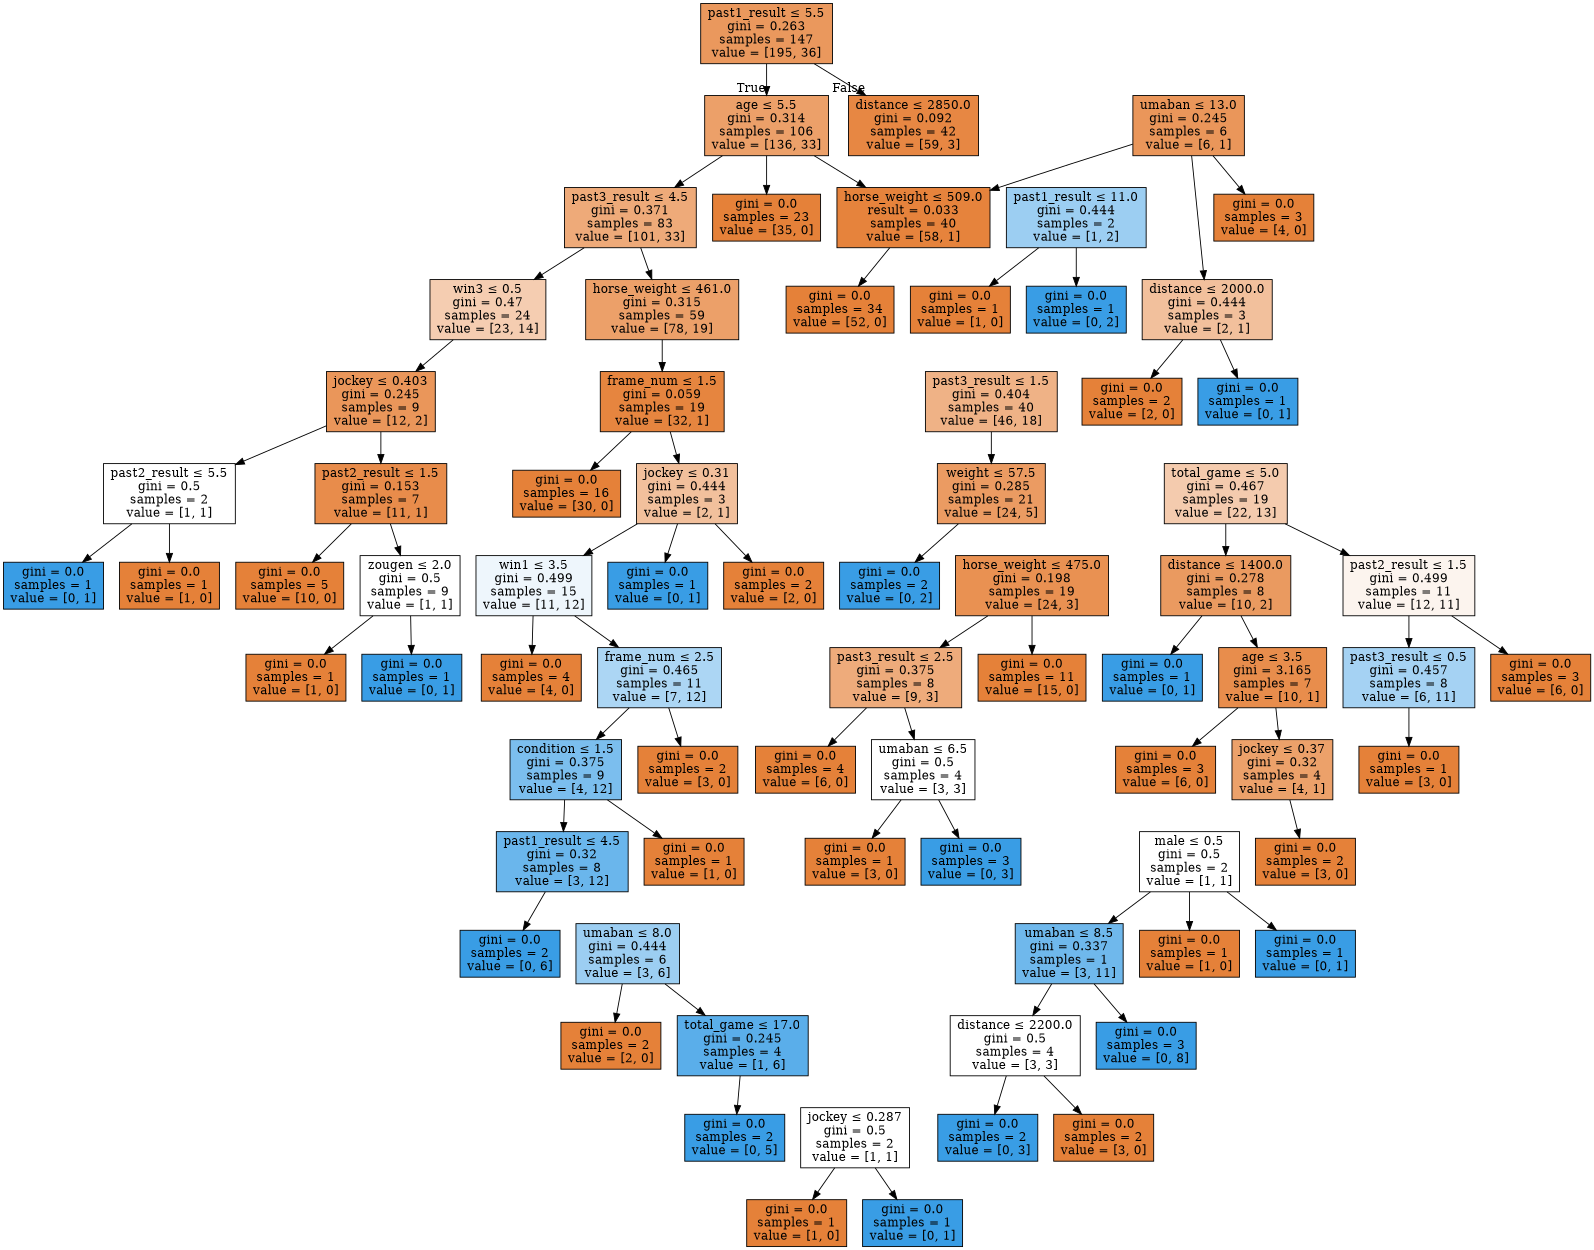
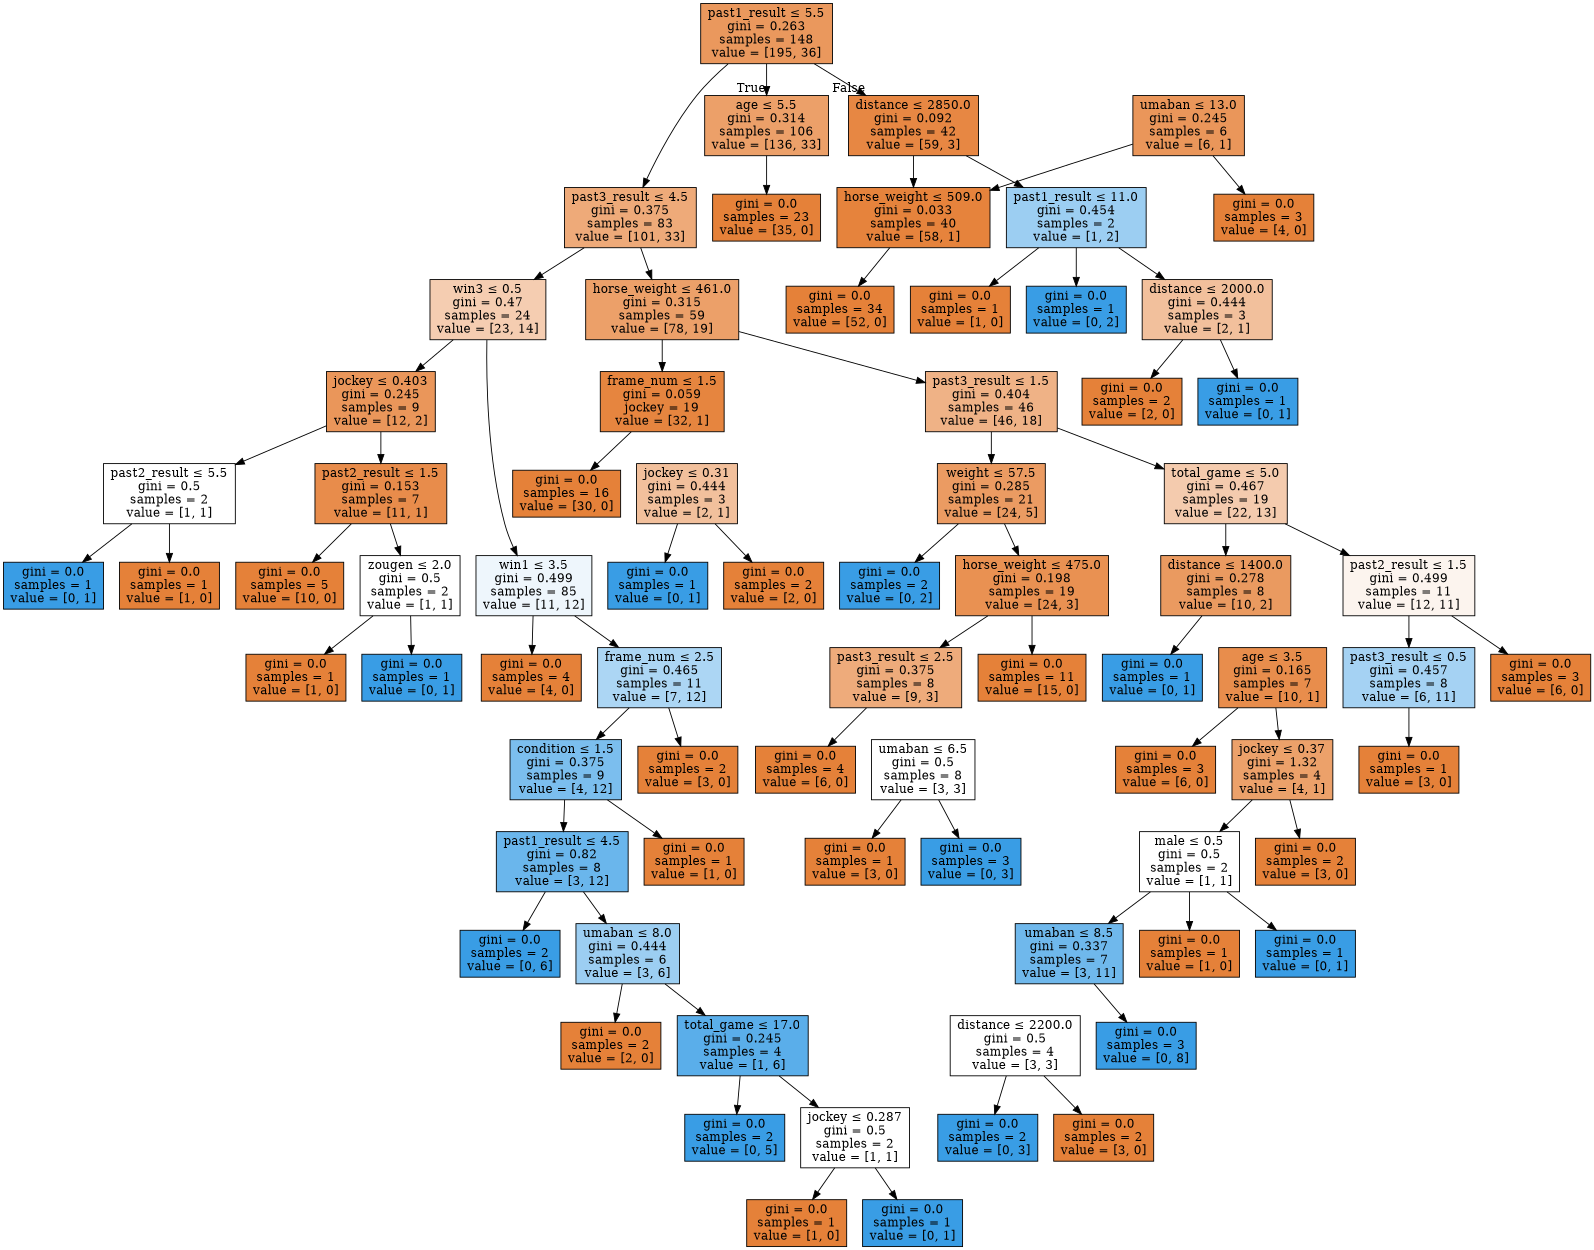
node "past1_result ≤ 5.5": text "samples = 147" -> "samples = 148"
edge "age ≤ 5.5" -> "past3_result ≤ 4.5": now "past1_result ≤ 5.5" -> "past3_result ≤ 4.5"
edge "age ≤ 5.5" -> "horse_weight ≤ 509.0": now "distance ≤ 2850.0" -> "horse_weight ≤ 509.0"
edge "distance ≤ 2850.0" -> "past1_result ≤ 11.0": added
node "past3_result ≤ 4.5": text "gini = 0.371" -> "gini = 0.375"
node "horse_weight ≤ 509.0": text "result = 0.033" -> "gini = 0.033"
node "past1_result ≤ 11.0": text "gini = 0.444" -> "gini = 0.454"
edge "umaban ≤ 13.0" -> "distance ≤ 2000.0": now "past1_result ≤ 11.0" -> "distance ≤ 2000.0"
edge "horse_weight ≤ 461.0" -> "past3_result ≤ 1.5": added
node "frame_num ≤ 1.5": text "samples = 19" -> "jockey = 19"
node "past3_result ≤ 1.5": text "samples = 40" -> "samples = 46"
edge "frame_num ≤ 1.5" -> "jockey ≤ 0.31": removed
edge "past3_result ≤ 1.5" -> "total_game ≤ 5.0": added
edge "weight ≤ 57.5" -> "horse_weight ≤ 475.0": added
edge "jockey ≤ 0.31" -> "win1 ≤ 3.5": now "win3 ≤ 0.5" -> "win1 ≤ 3.5"
node "zougen ≤ 2.0": text "samples = 9" -> "samples = 2"
node "win1 ≤ 3.5": text "samples = 15" -> "samples = 85"
edge "distance ≤ 1400.0" -> "age ≤ 3.5": removed
node "age ≤ 3.5": text "gini = 3.165" -> "gini = 0.165"
edge "past3_result ≤ 2.5" -> "umaban ≤ 6.5": removed
node "jockey ≤ 0.37": text "gini = 0.32" -> "gini = 1.32"
node "umaban ≤ 6.5": text "samples = 4" -> "samples = 8"
edge "jockey ≤ 0.37" -> "male ≤ 0.5": added
node "past1_result ≤ 4.5": text "gini = 0.32" -> "gini = 0.82"
edge "past1_result ≤ 4.5" -> "umaban ≤ 8.0": added
node "umaban ≤ 8.5": text "samples = 1" -> "samples = 7"
edge "umaban ≤ 8.5" -> "distance ≤ 2200.0": removed
edge "total_game ≤ 17.0" -> "jockey ≤ 0.287": added
